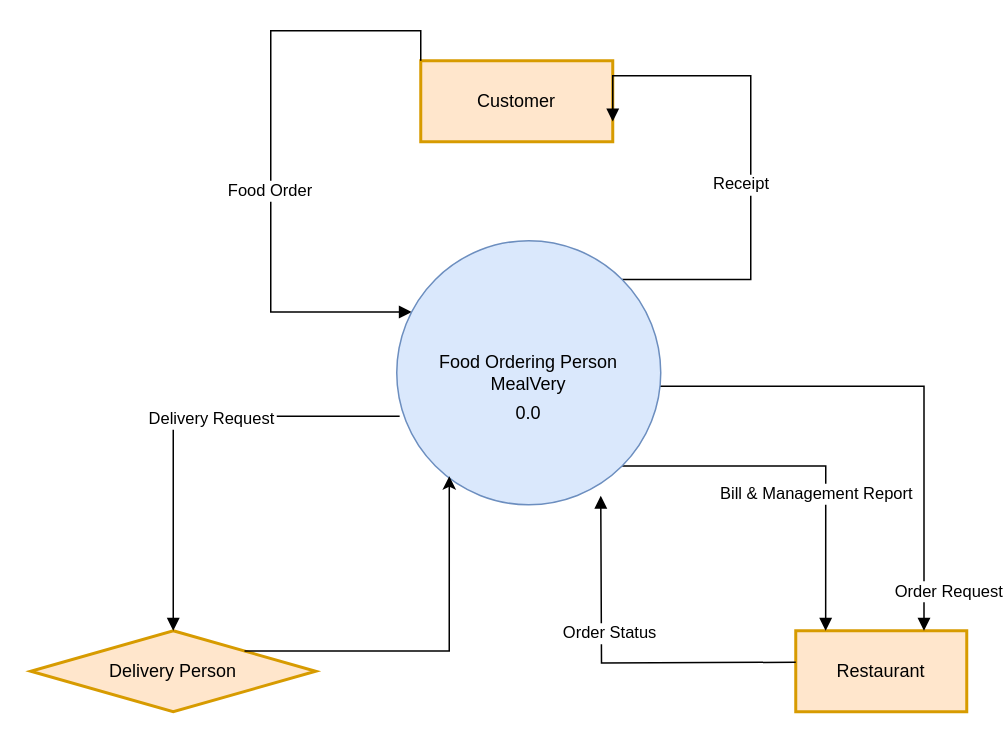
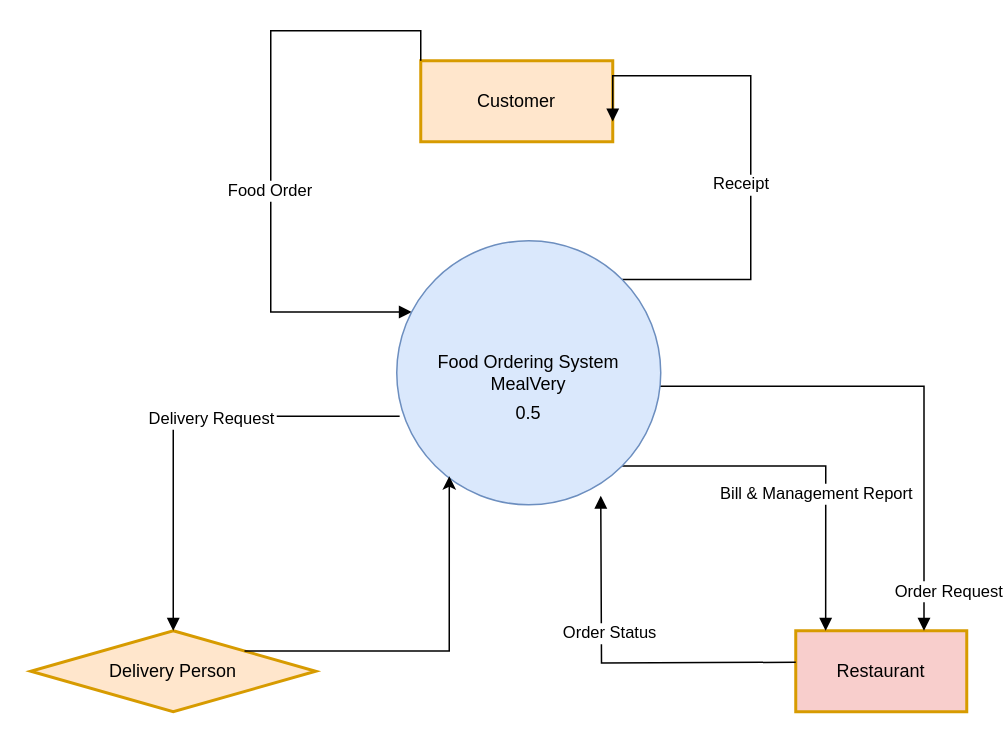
node "Food Ordering Person MealVery": label "Food Ordering Person MealVery" -> "Food Ordering System MealVery"
node "0.0": label "0.0" -> "0.5"
node "Restaurant": fillcolor #ffe6cc -> #f8cecc
